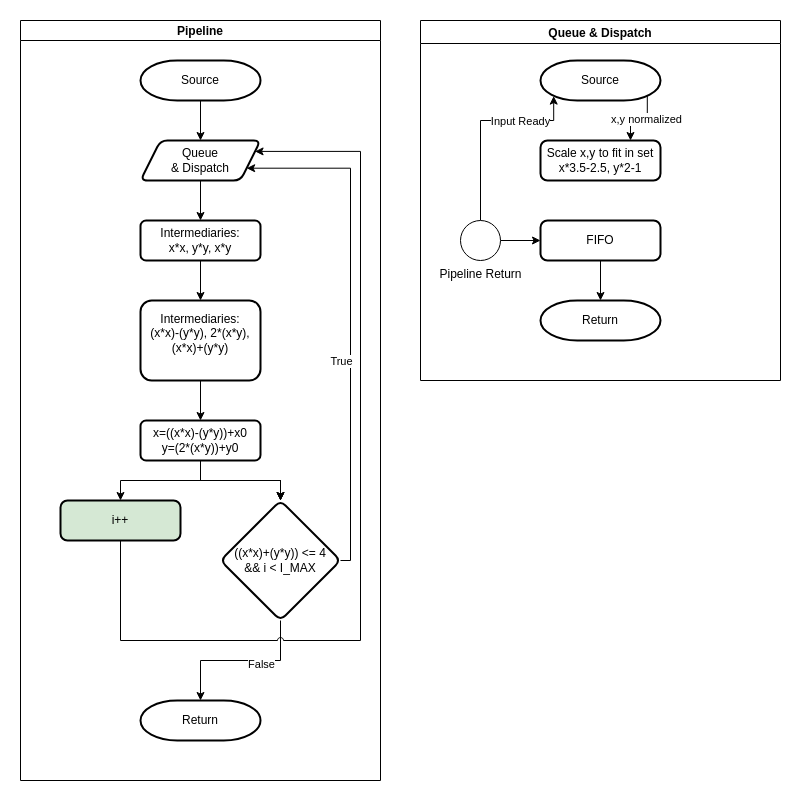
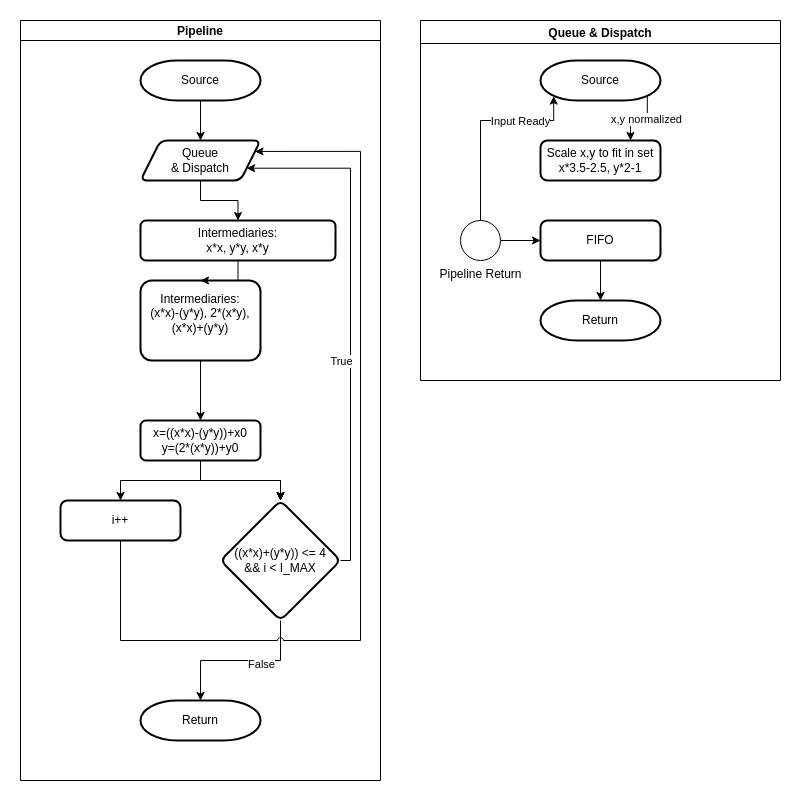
node "Intermediaries: x*x, y*y, x*y": size 120x40 -> 195x40
node "Intermediaries: (x*x)-(y*y), 2*(x*y),(x*x)+(y*y)": moved (201, 341) -> (201, 321)
node "i++": fillcolor #d5e8d4 -> #ffffff
